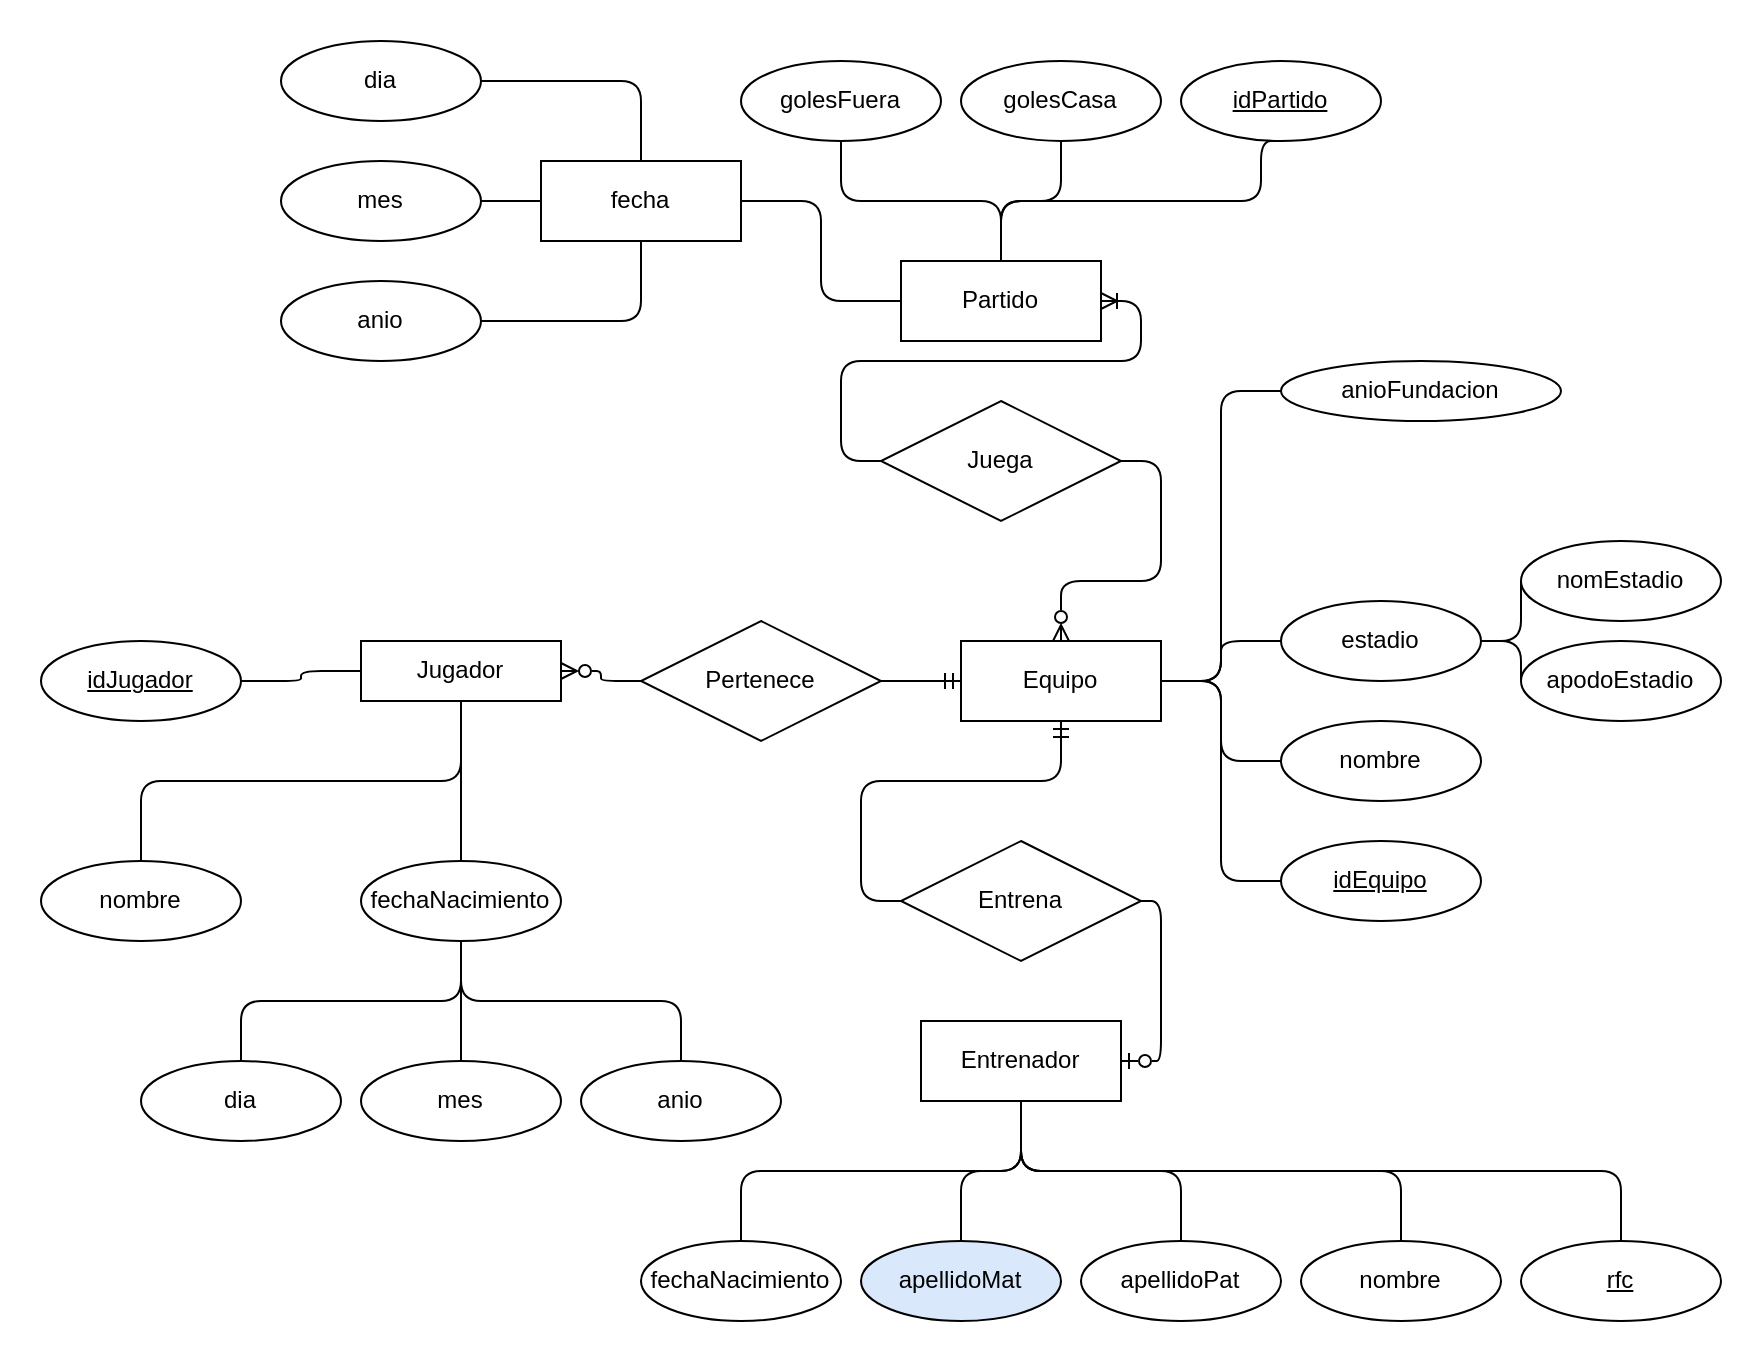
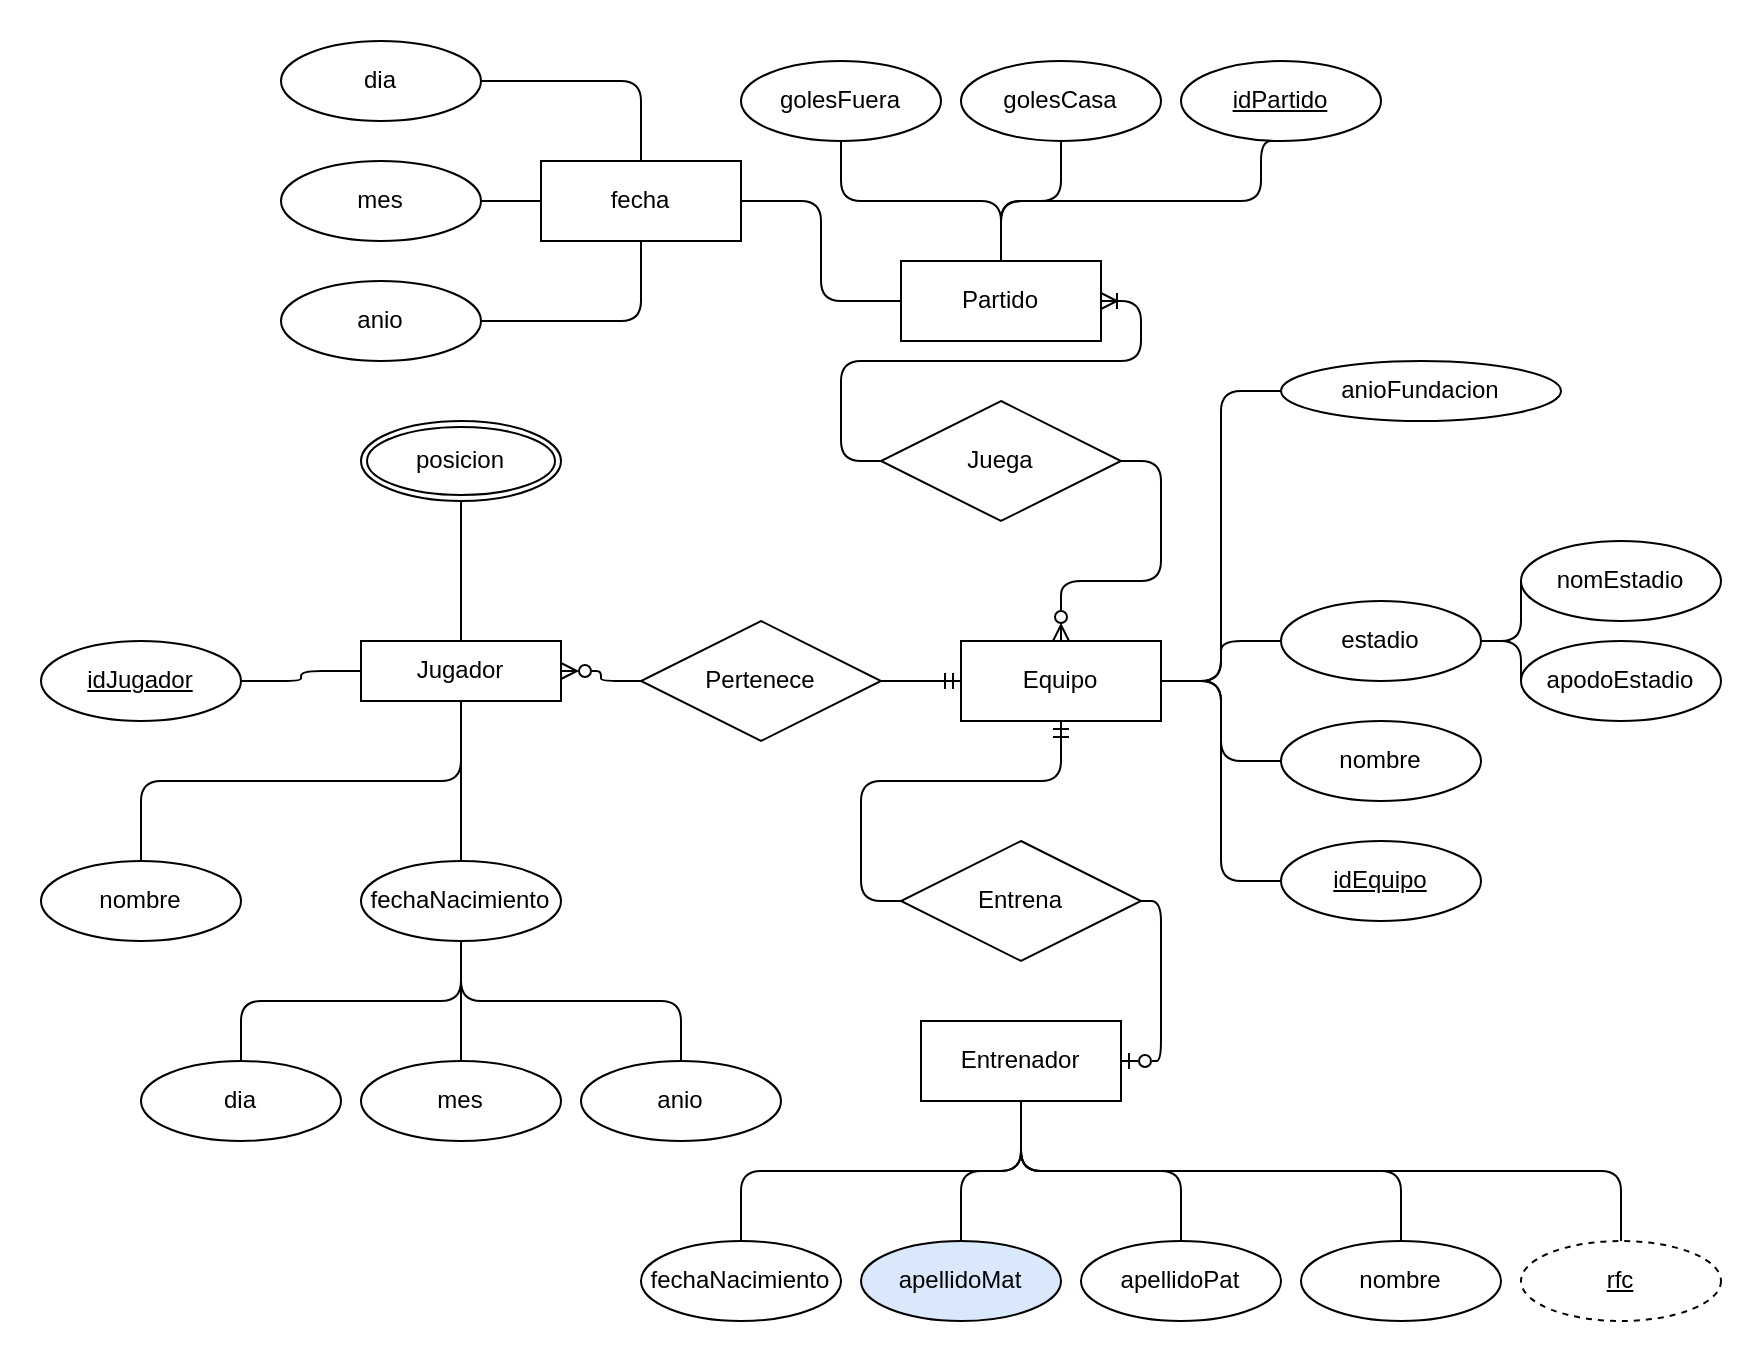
node "posicion": added
edge "posicion" -- "Jugador": added
node "rfc": style solid -> dashed
